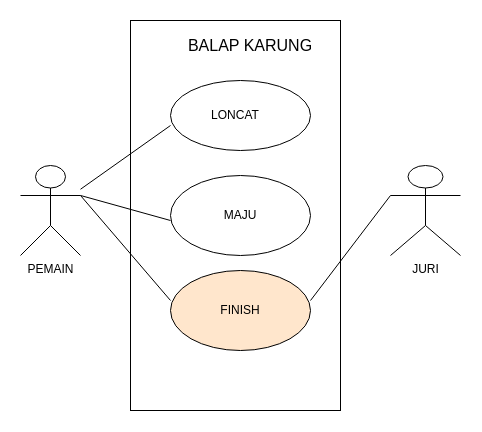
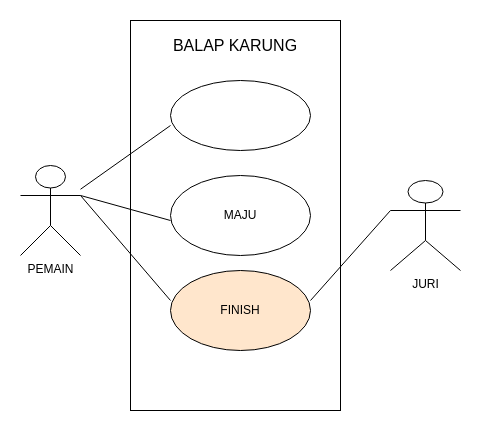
node "BALAP KARUNG": moved (251, 46) -> (236, 46)
node "LONCAT": removed
node "JURI": moved (426, 211) -> (426, 226)
